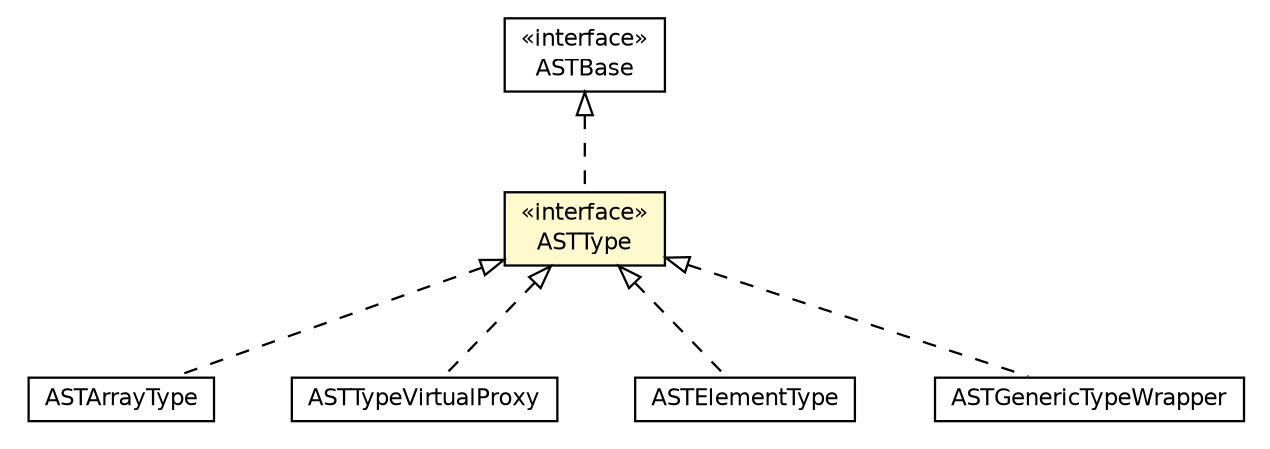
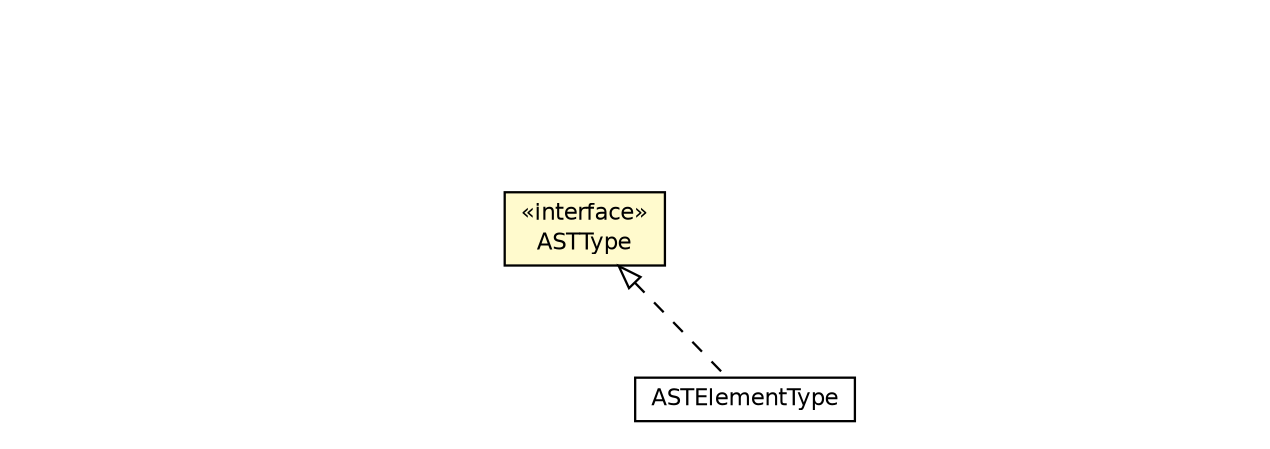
node "ASTBase": removed
node "ASTArrayType": removed
node "ASTTypeVirtualProxy": removed
node "ASTGenericTypeWrapper": removed
